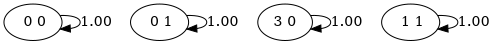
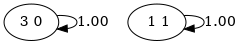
node "0 0": removed
node "0 1": removed
